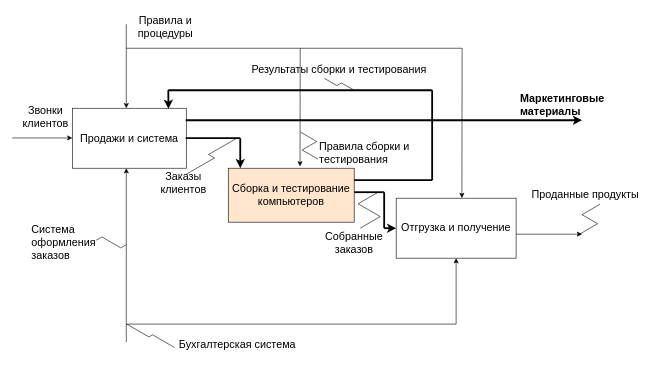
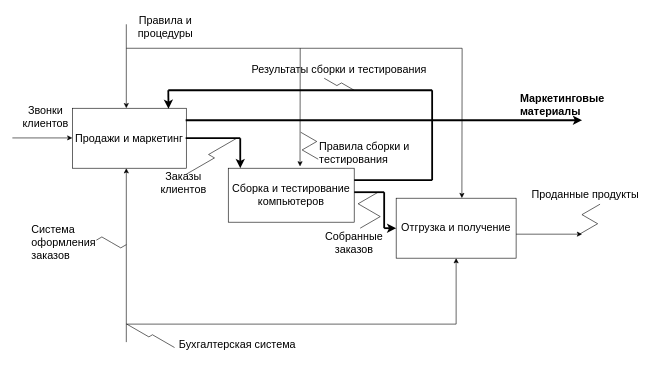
node "Продажи и система": label "Продажи и система" -> "Продажи и маркетинг"
node "Сборка и тестирование компьютеров": fillcolor #ffe6cc -> #ffffff
